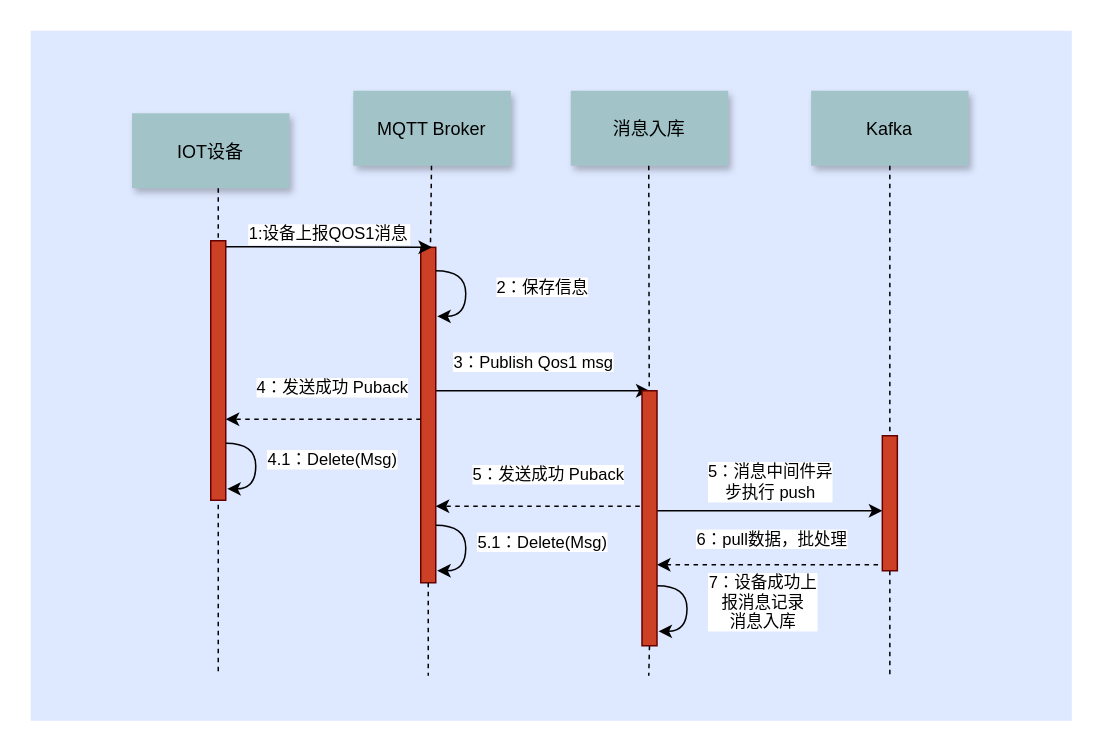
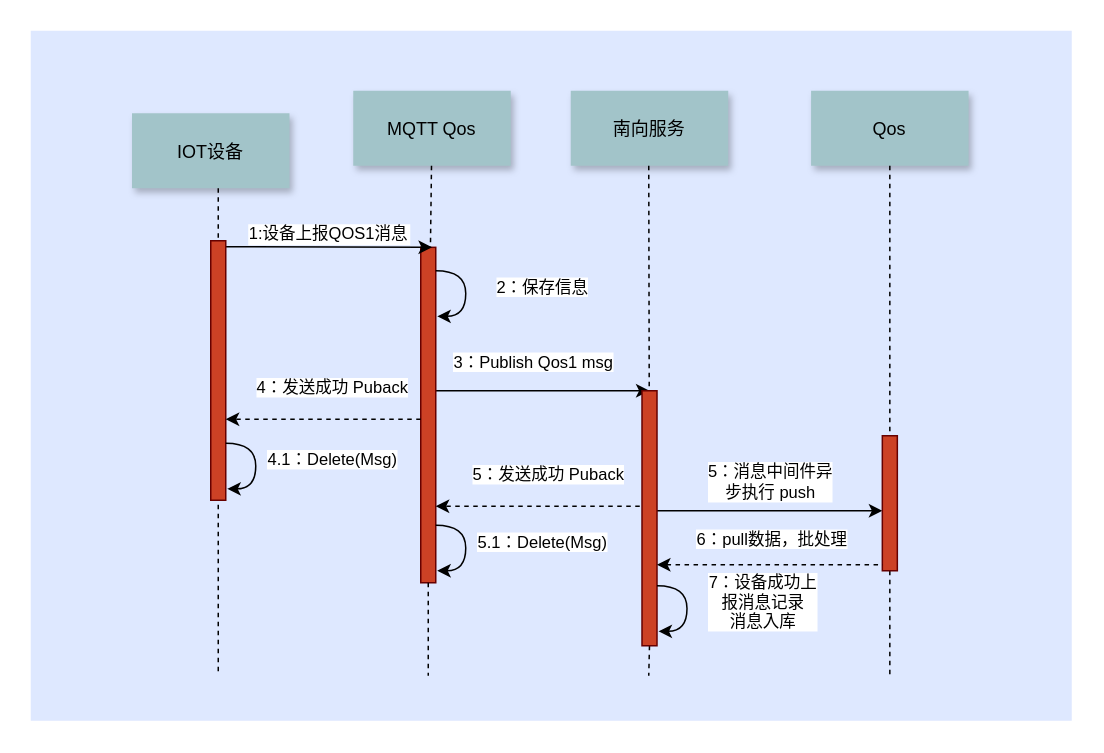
node "MQTT Broker": label "MQTT Broker" -> "MQTT Qos"
node "消息入库": label "消息入库" -> "南向服务"
node "Kafka": label "Kafka" -> "Qos"
